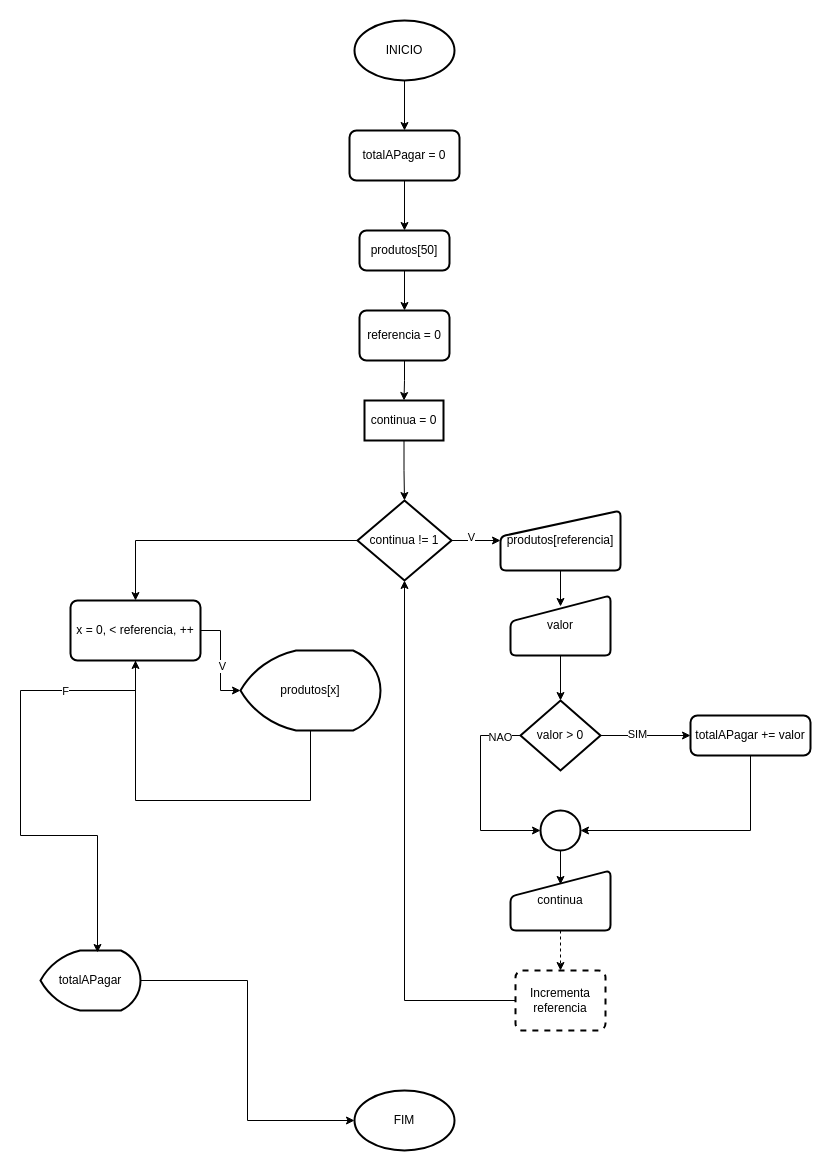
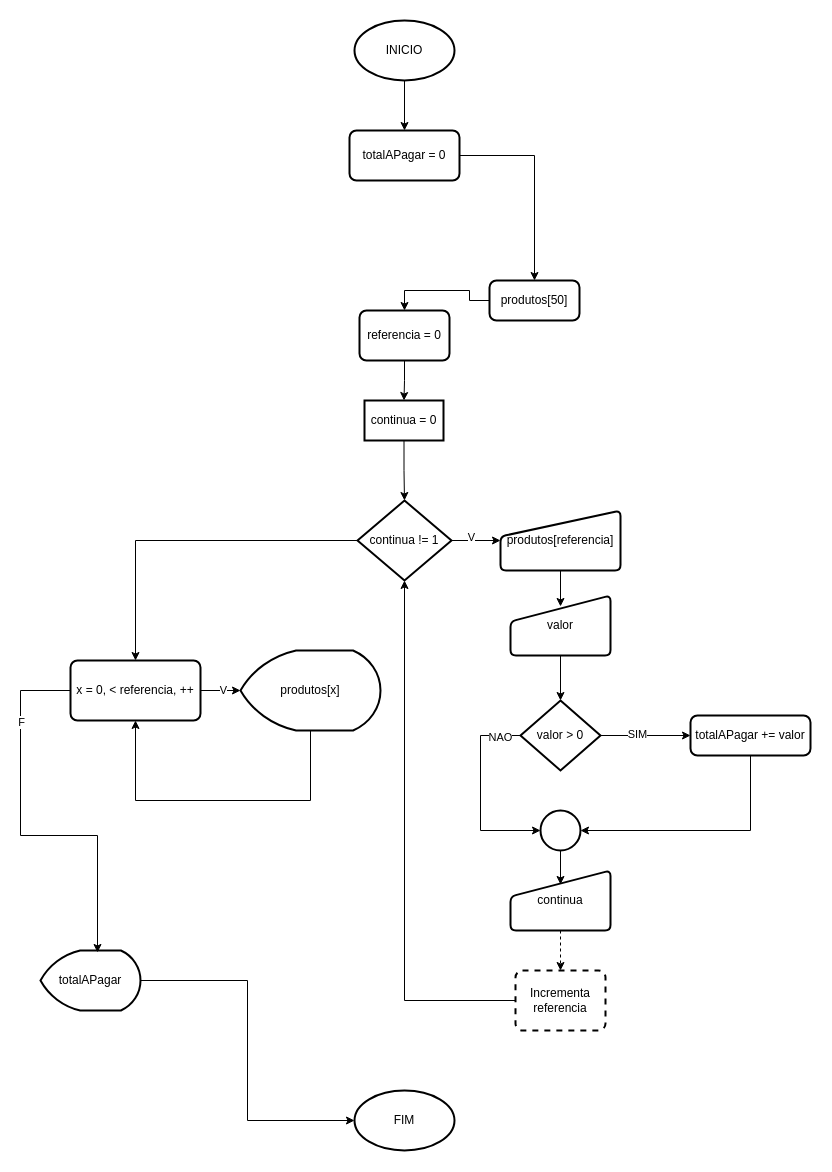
node "produtos[50]": moved (405, 251) -> (535, 301)
node "x = 0, < referencia, ++": moved (136, 631) -> (136, 691)
